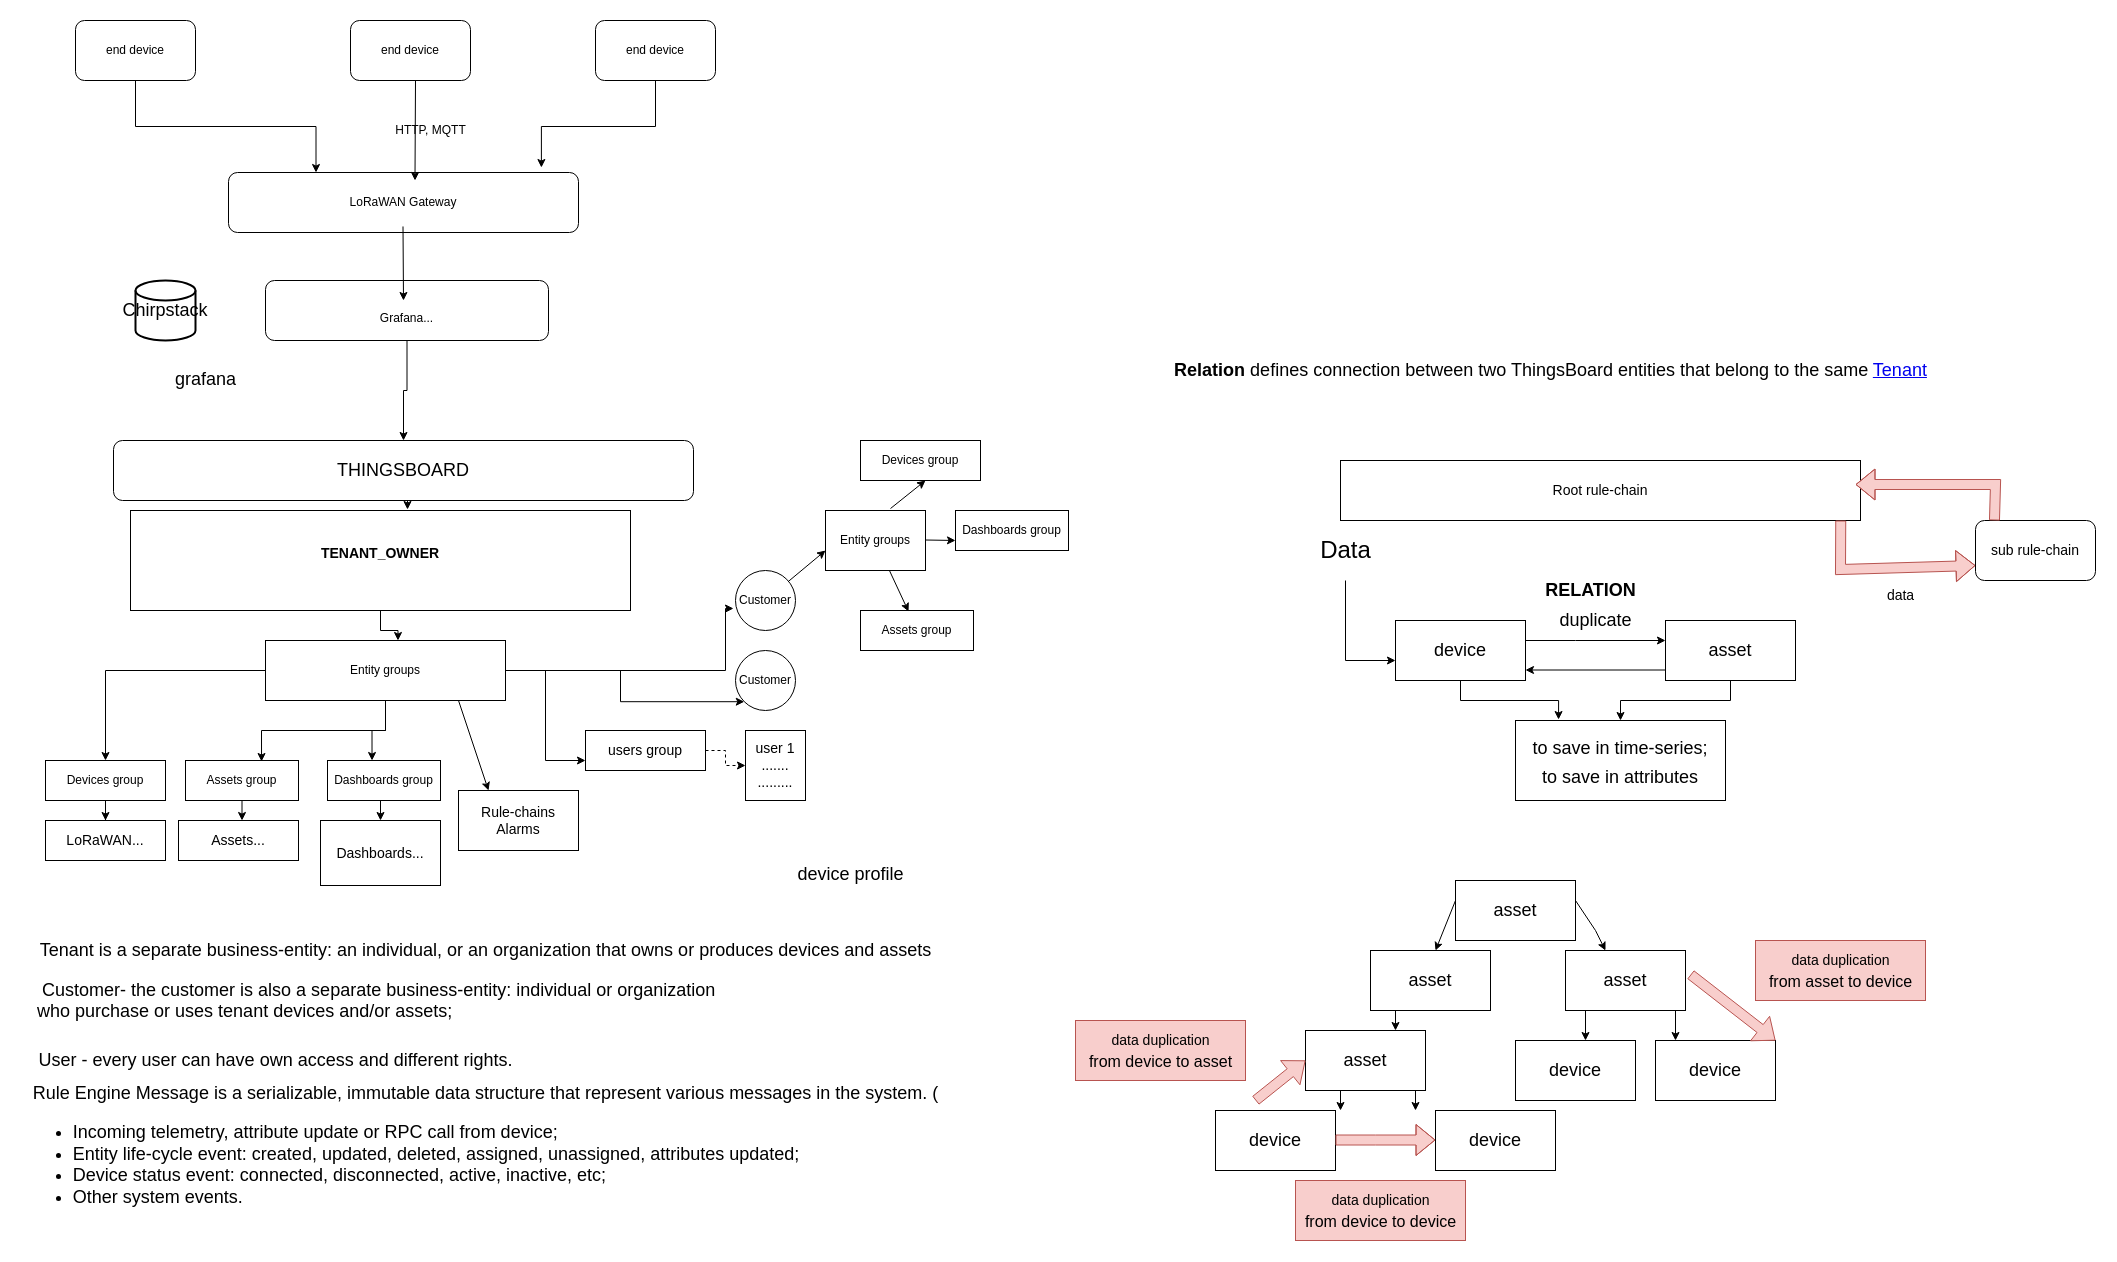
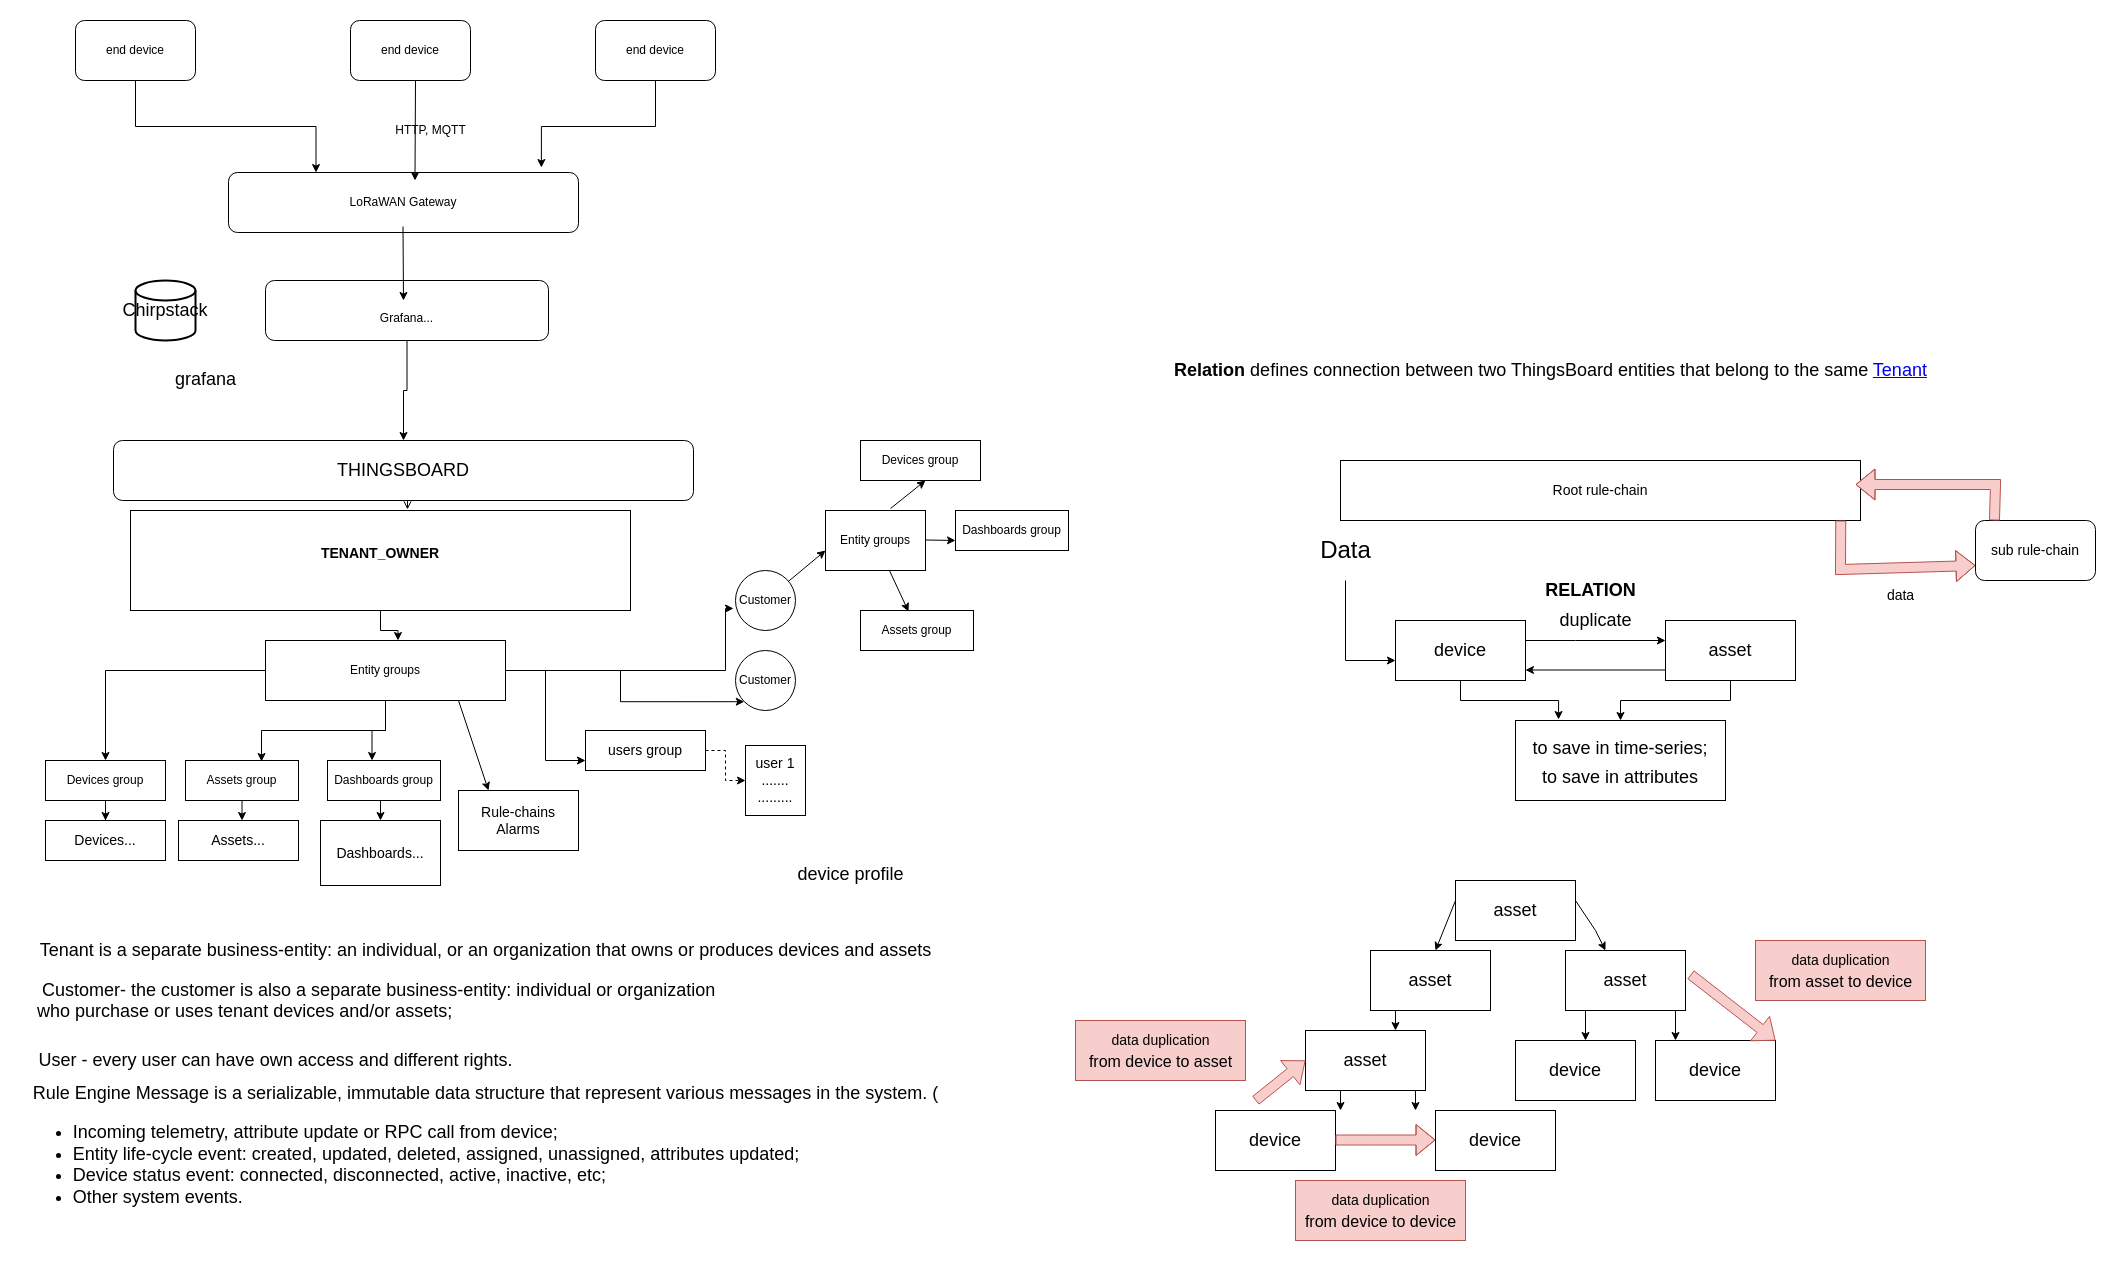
edge "THINGSBOARD" -> "TENANT_OWNER": arrowhead classic -> open
node "user 1 ....... .........": moved (776, 766) -> (776, 781)
node "LoRaWAN...": label "LoRaWAN..." -> "Devices..."
